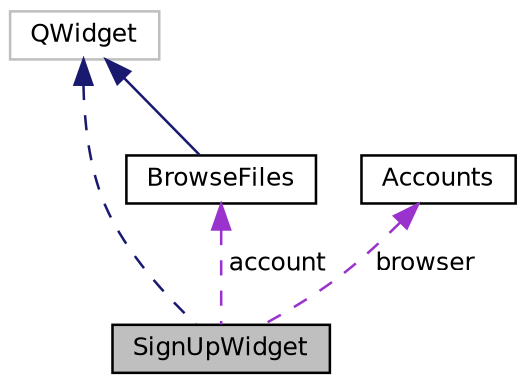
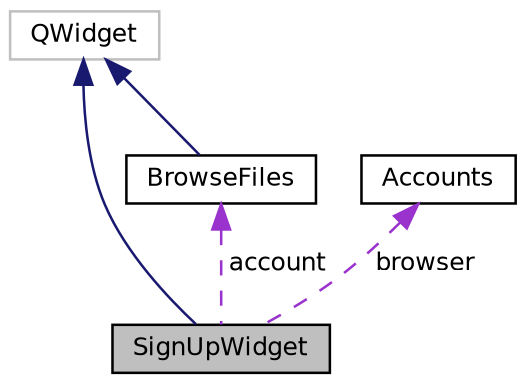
edge "SignUpWidget" -> "QWidget": style dashed -> solid
